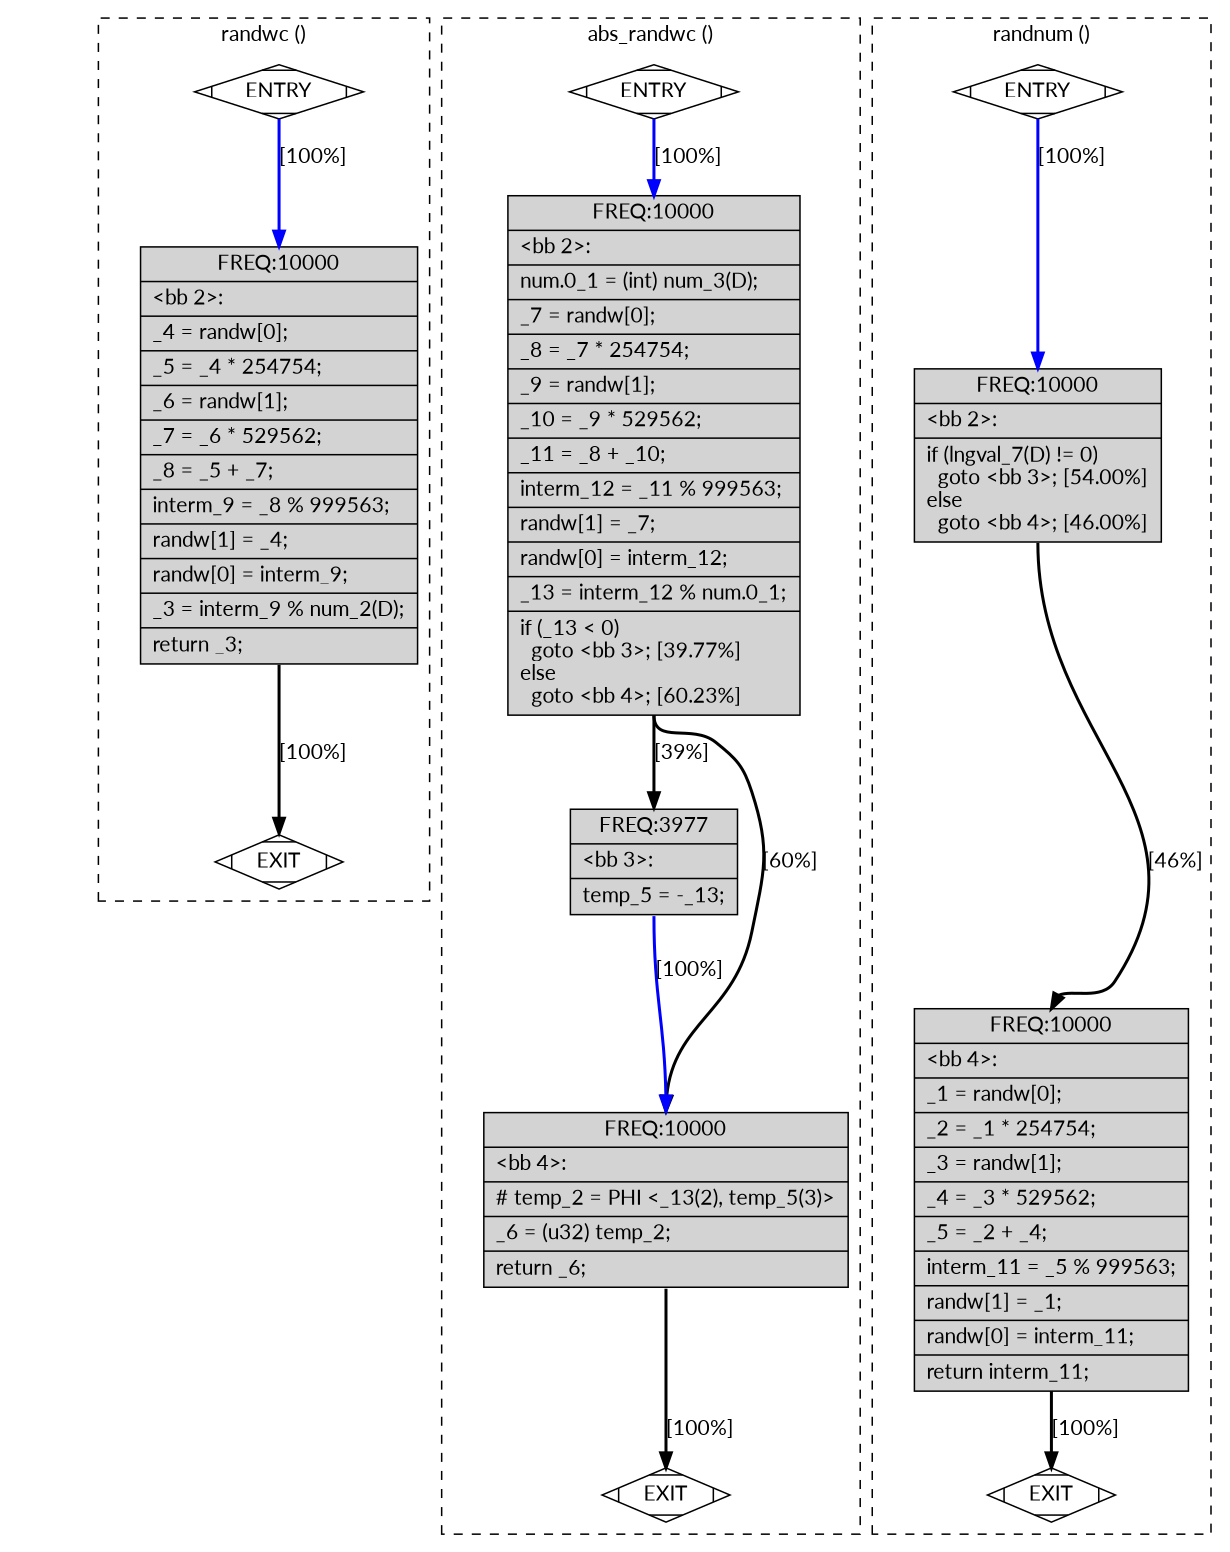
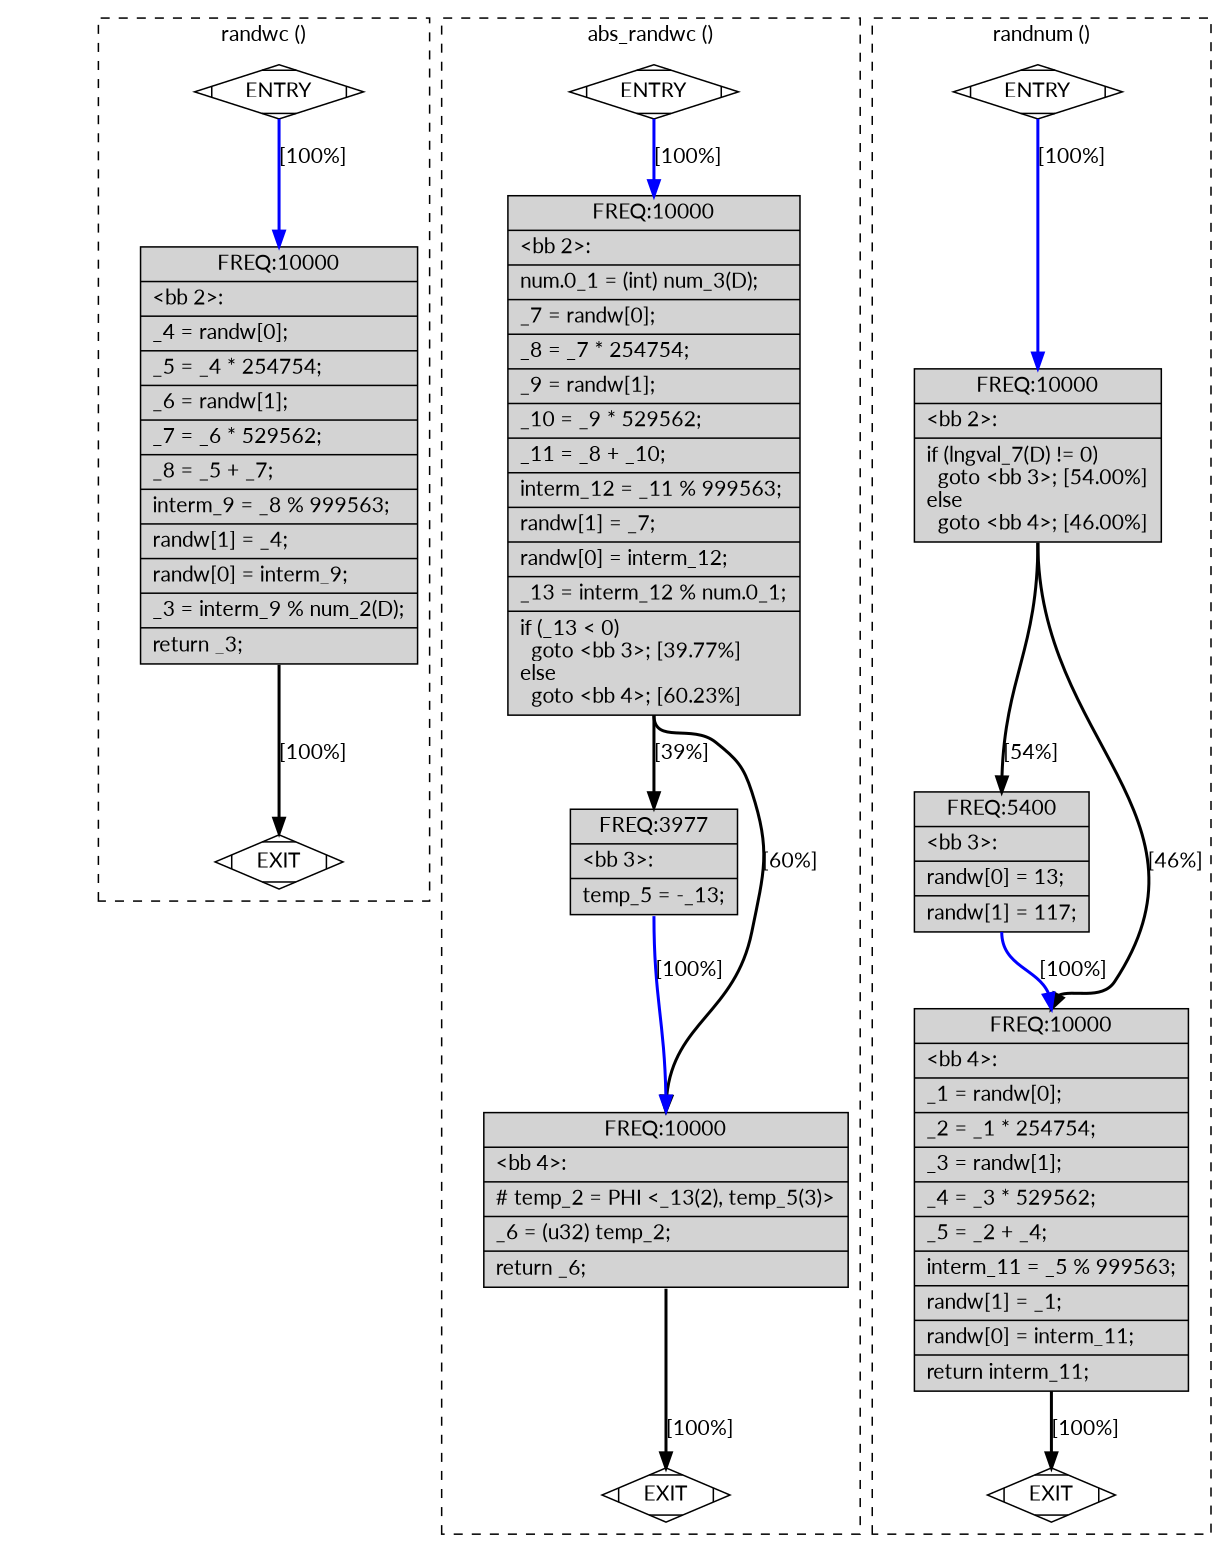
node "FREQ:5400": added
